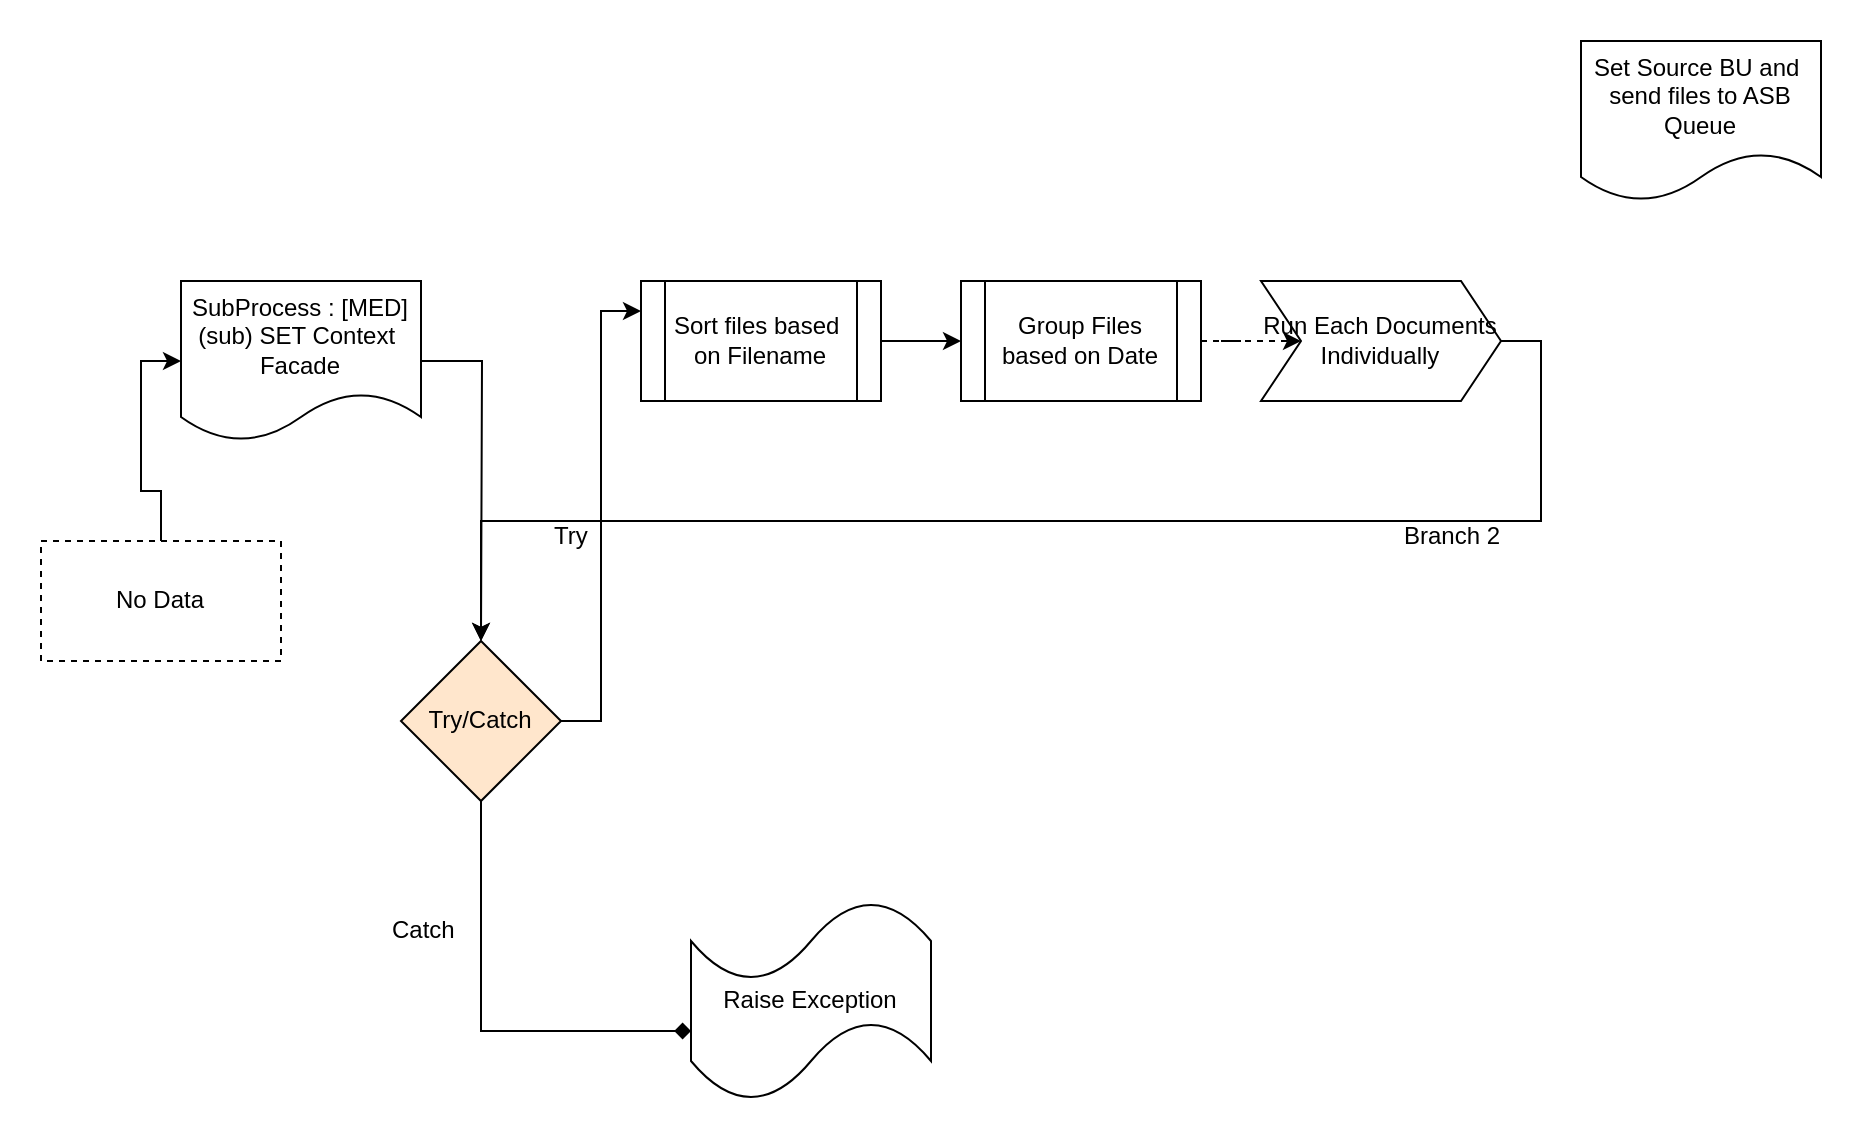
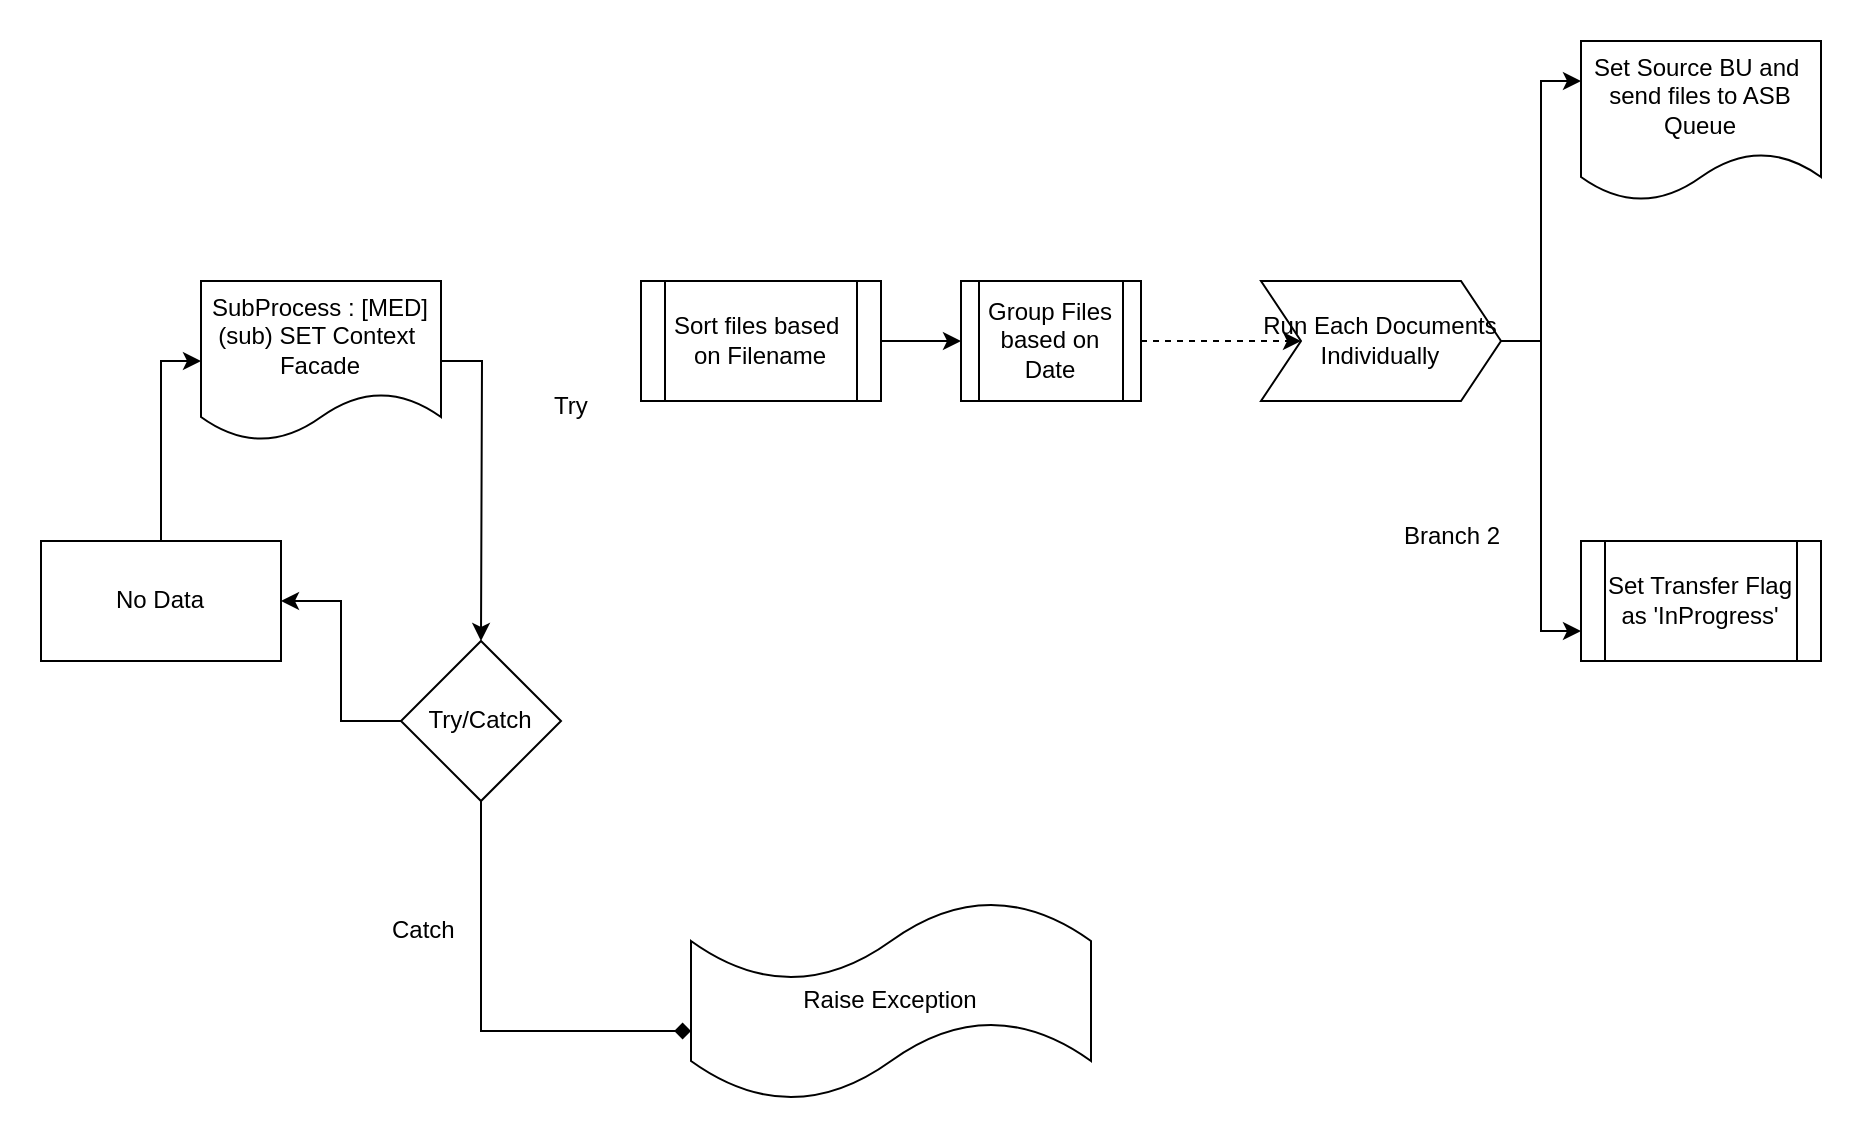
node "Group Files based on Date": size 240x120 -> 180x120
node "SubProcess : [MED] (sub) SET Context Facade": moved (301, 361) -> (321, 361)
edge "Run Each Documents Individually" -> "Try/Catch": now "Run Each Documents Individually" -> "Set Source BU and send files to ASB Queue"
edge "Try/Catch" -> "Sort files based on Filename": now "Try/Catch" -> "No Data"
node "Try": moved (581, 537) -> (581, 407)
edge "Run Each Documents Individually" -> "Set Transfer Flag as 'InProgress'": added
node "No Data": style dashed -> solid
node "Set Transfer Flag as 'InProgress'": added
node "Try/Catch": fillcolor #ffe6cc -> #ffffff
node "Raise Exception": size 240x200 -> 400x200
